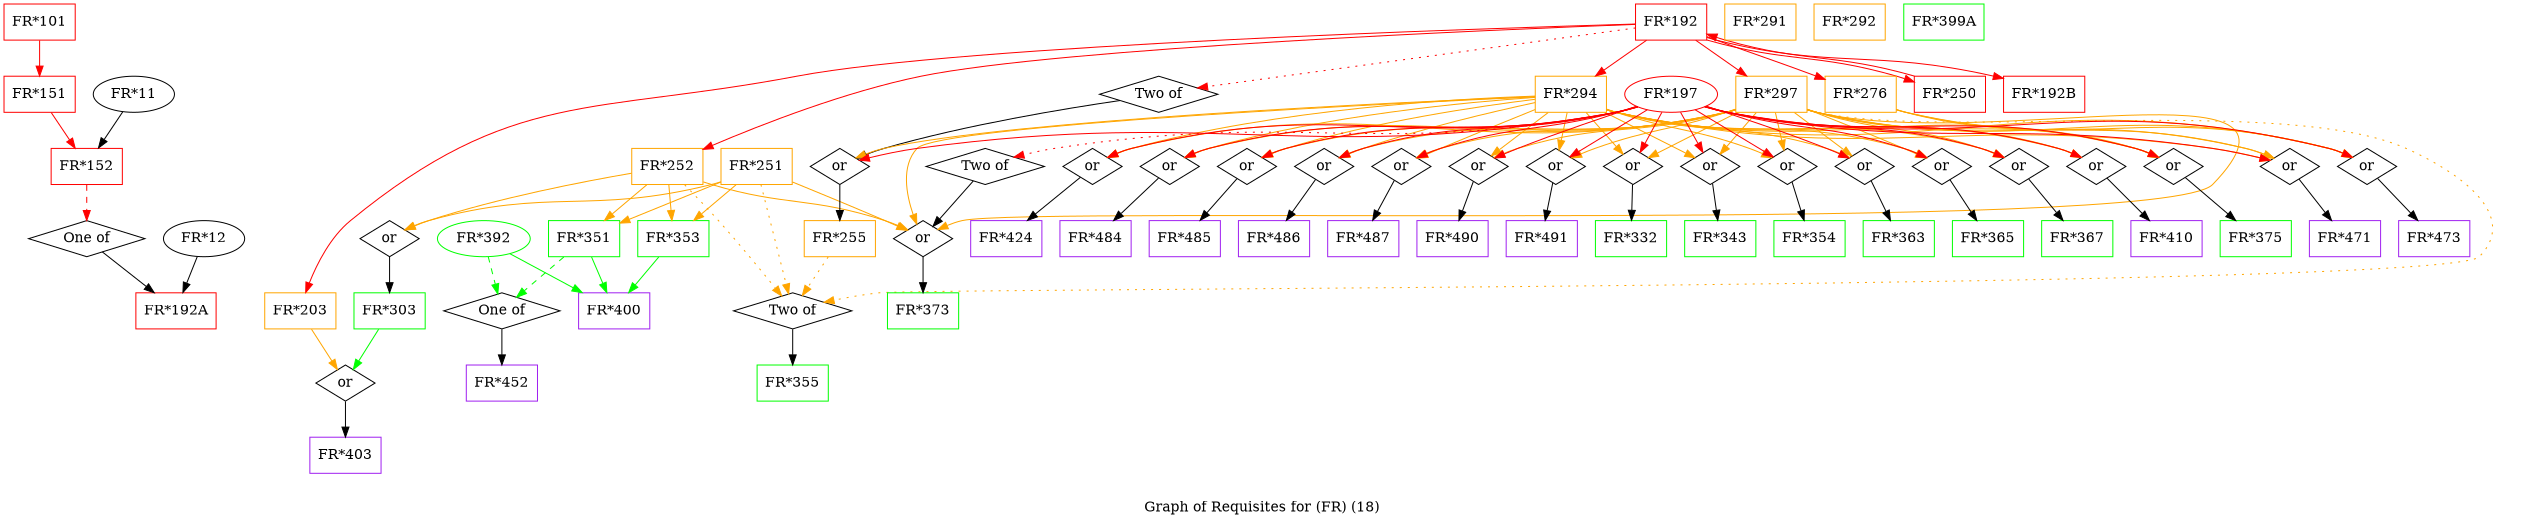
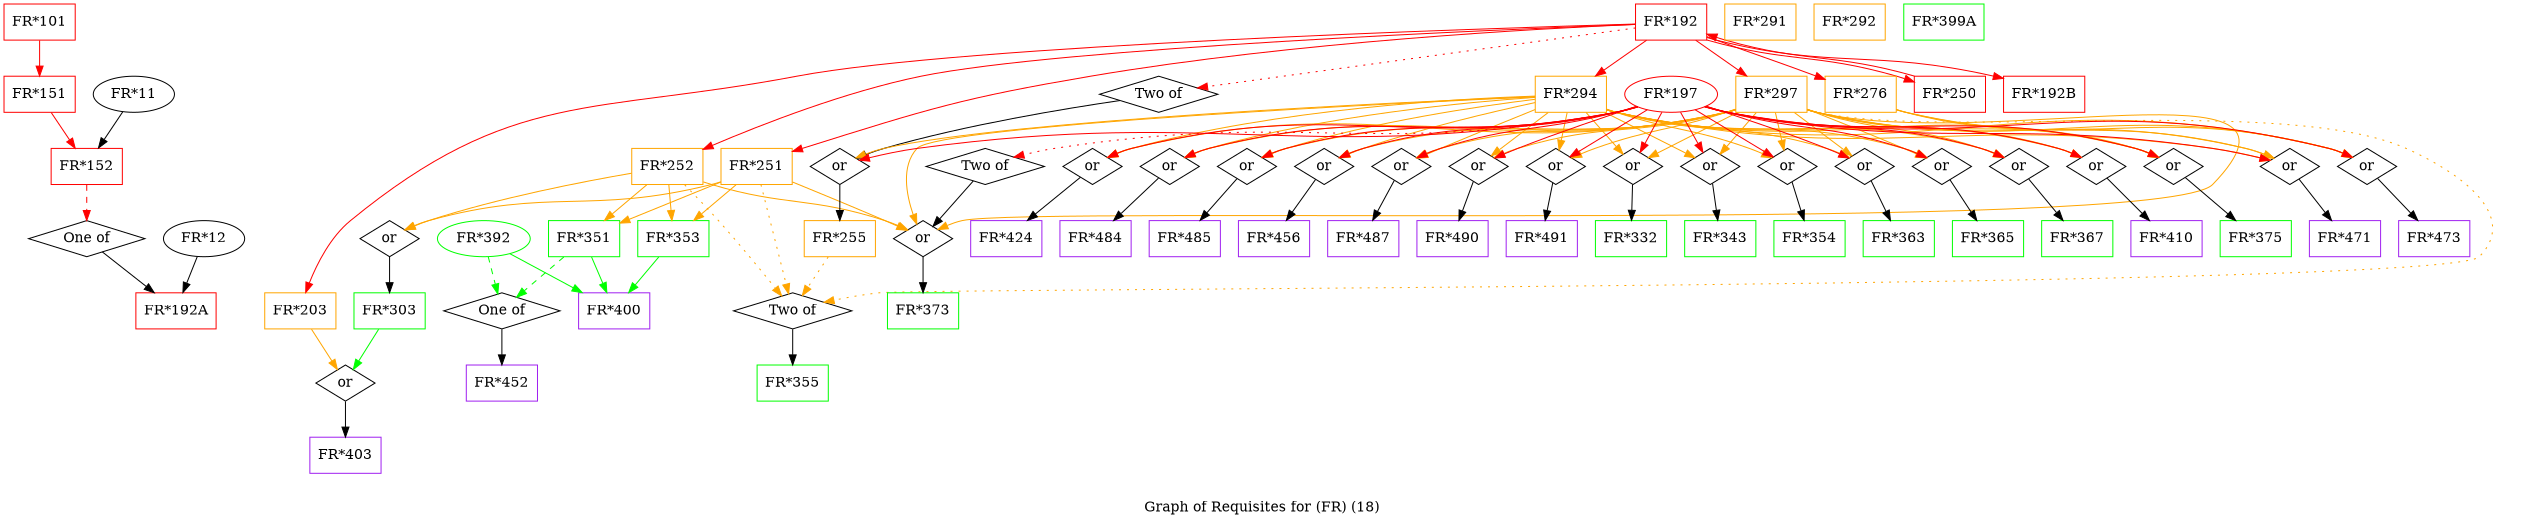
edge "FR*192" -> "FR*251": added
node "FR*486": label "FR*486" -> "FR*456"
